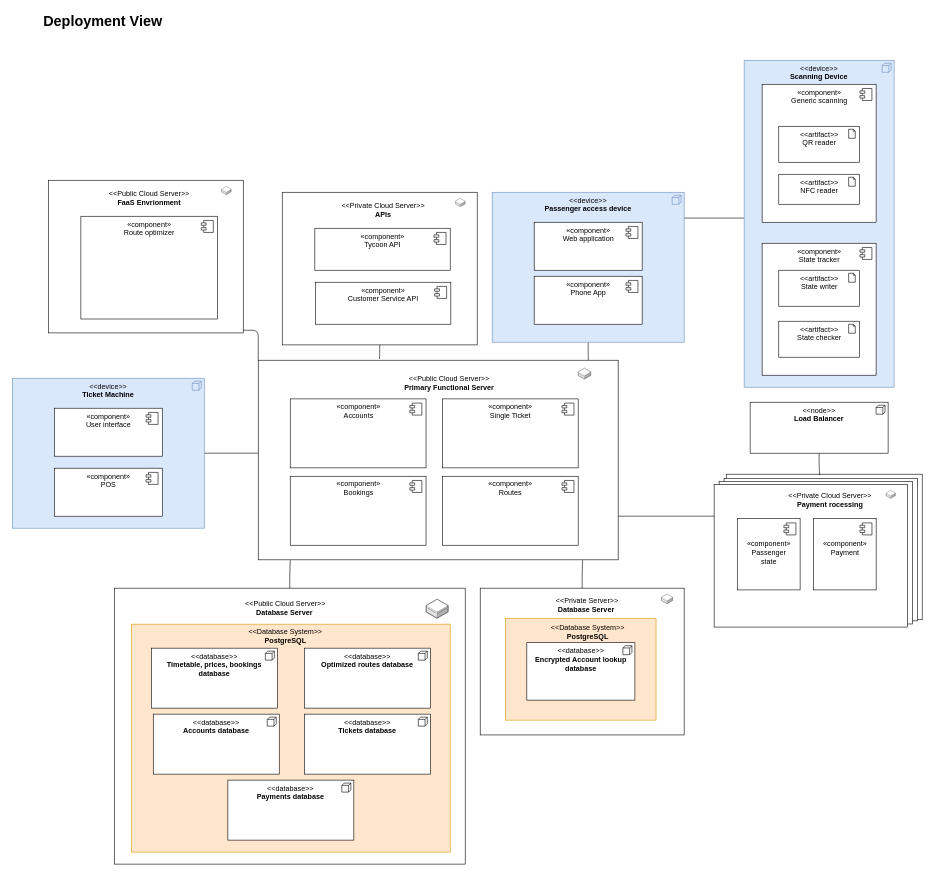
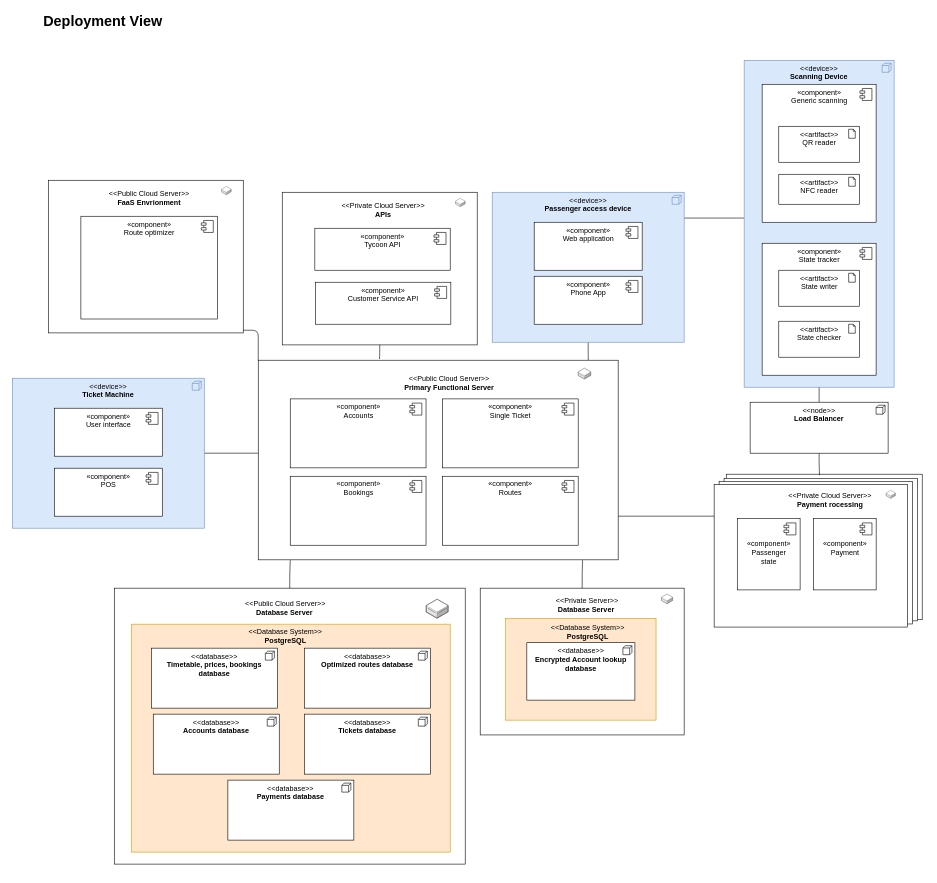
edge "<<device>> Scanning Device" -- "<<node>> Load Balancer": added
